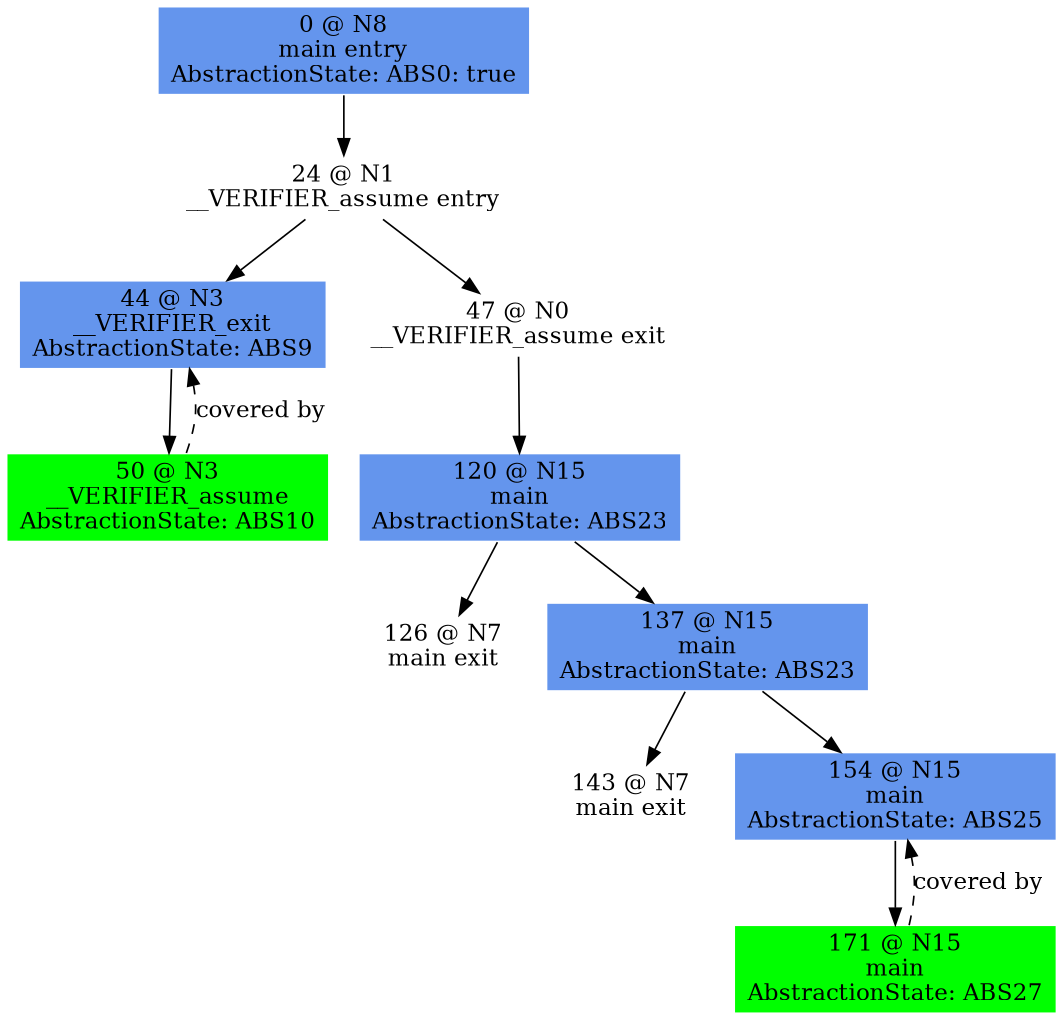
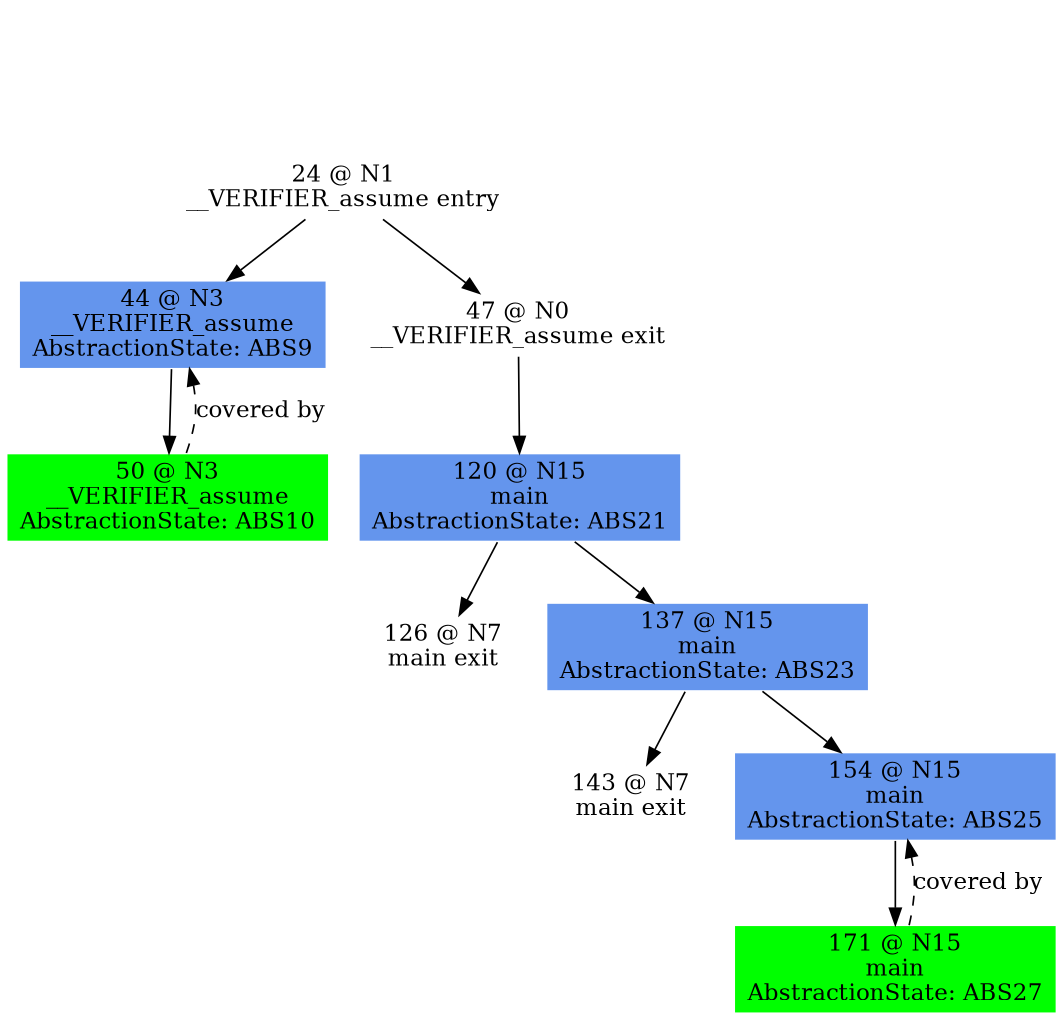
node "0 @ N8 main entry AbstractionState: ABS0: true": removed
node "44 @ N3 __VERIFIER_exit AbstractionState: ABS9": label "44 @ N3 __VERIFIER_exit AbstractionState: ABS9" -> "44 @ N3 __VERIFIER_assume AbstractionState: ABS9"
node "120 @ N15 main AbstractionState: ABS23": label "120 @ N15 main AbstractionState: ABS23" -> "120 @ N15 main AbstractionState: ABS21"
